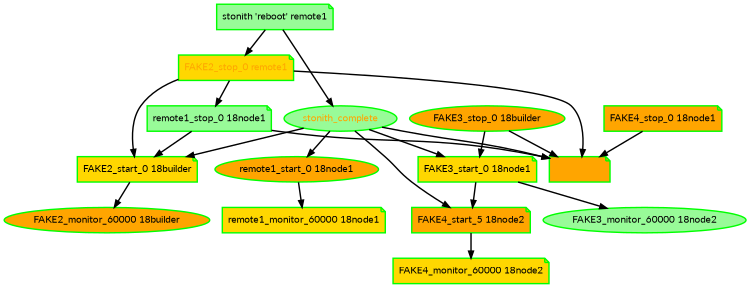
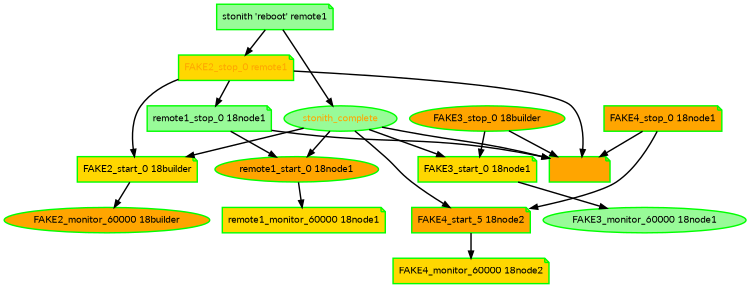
edge "remote1_stop_0 18node1" -> "FAKE2_start_0 18builder": now "remote1_stop_0 18node1" -> "remote1_start_0 18node1"
edge "FAKE3_start_0 18node1" -> "FAKE4_start_5 18node2": now "FAKE4_stop_0 18node1" -> "FAKE4_start_5 18node2"
node "FAKE3_monitor_60000 18node2": label "FAKE3_monitor_60000 18node2" -> "FAKE3_monitor_60000 18node1"
